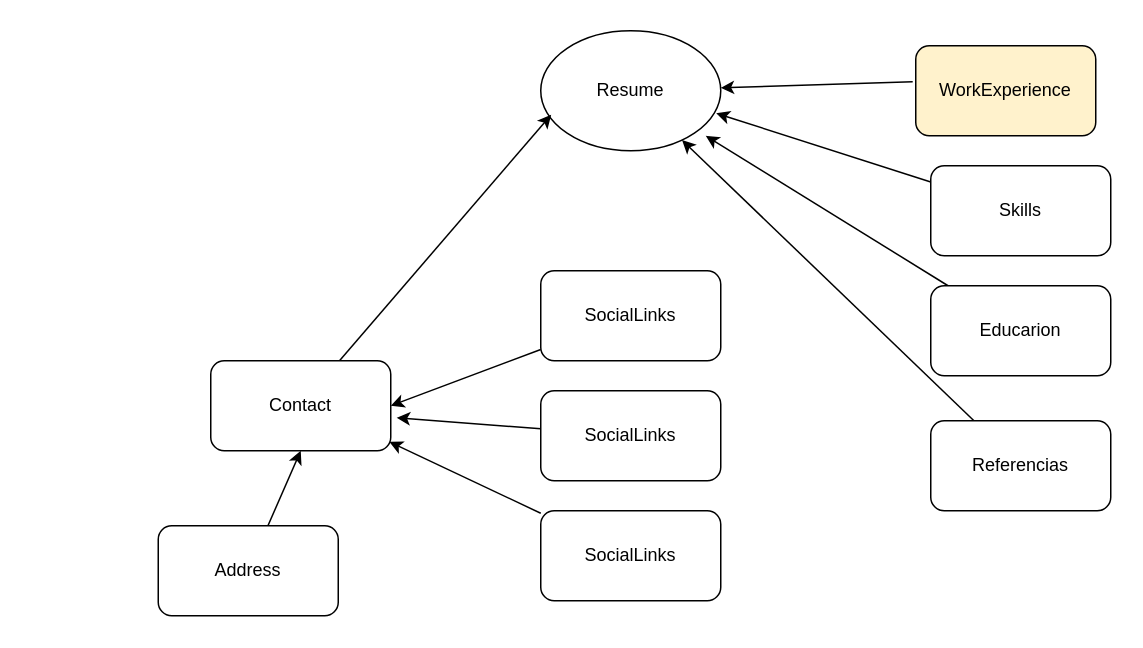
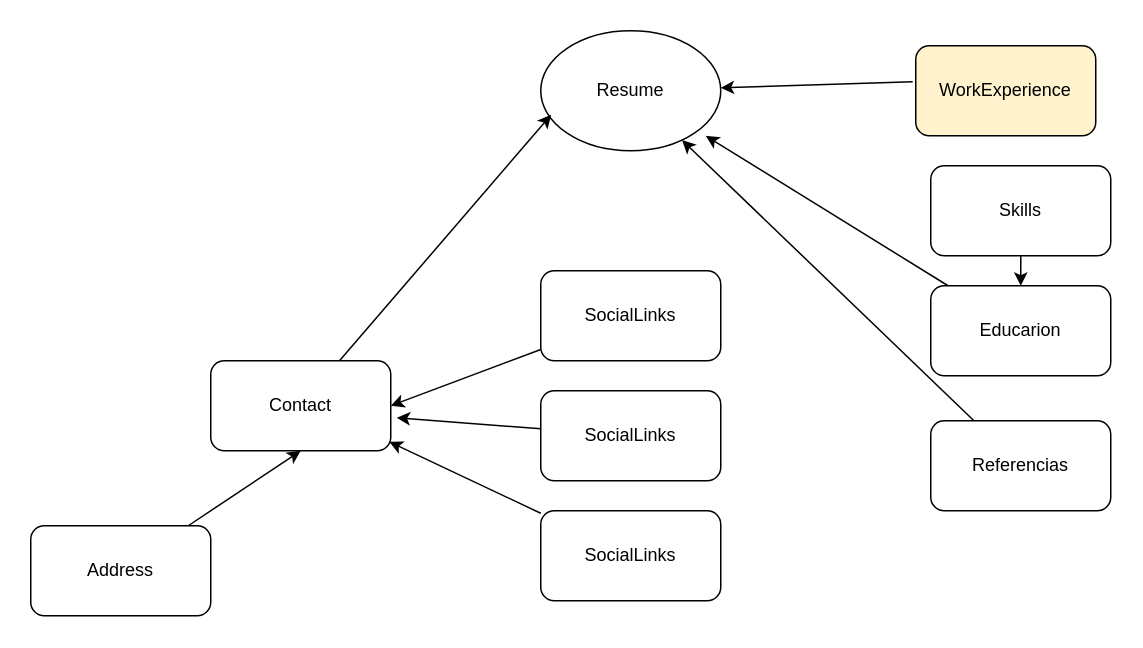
edge "Skills" -> "Resume": now "Skills" -> "Educarion"
node "Address": moved (248, 571) -> (121, 571)
